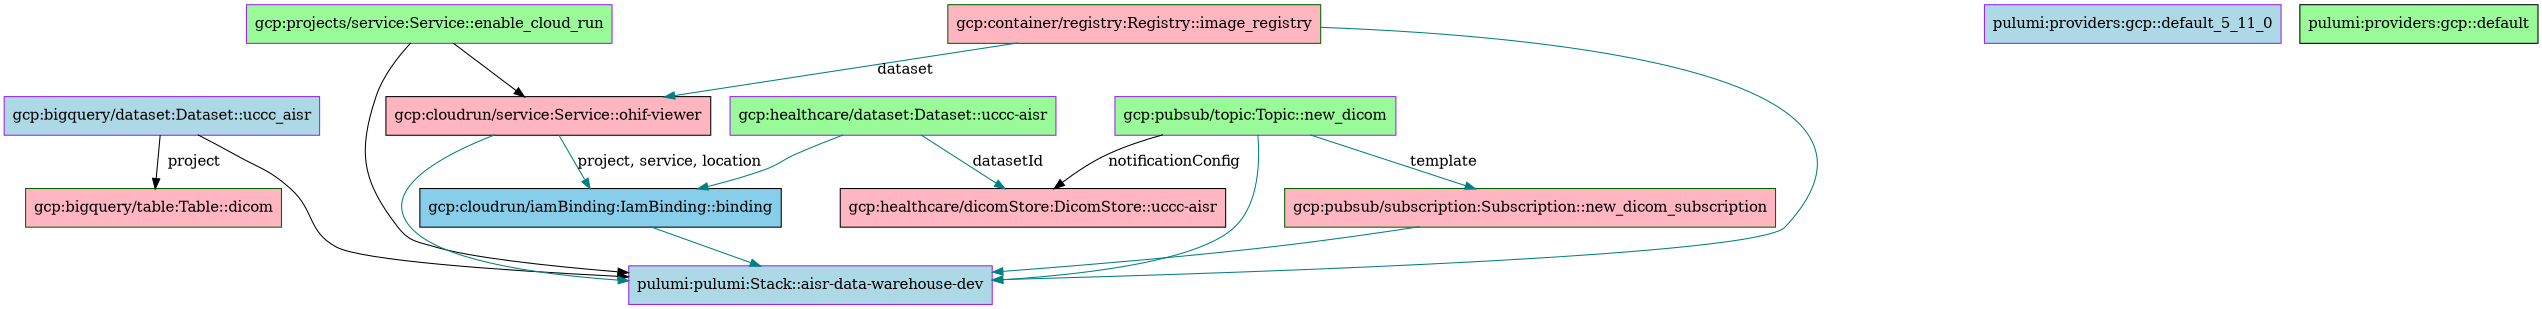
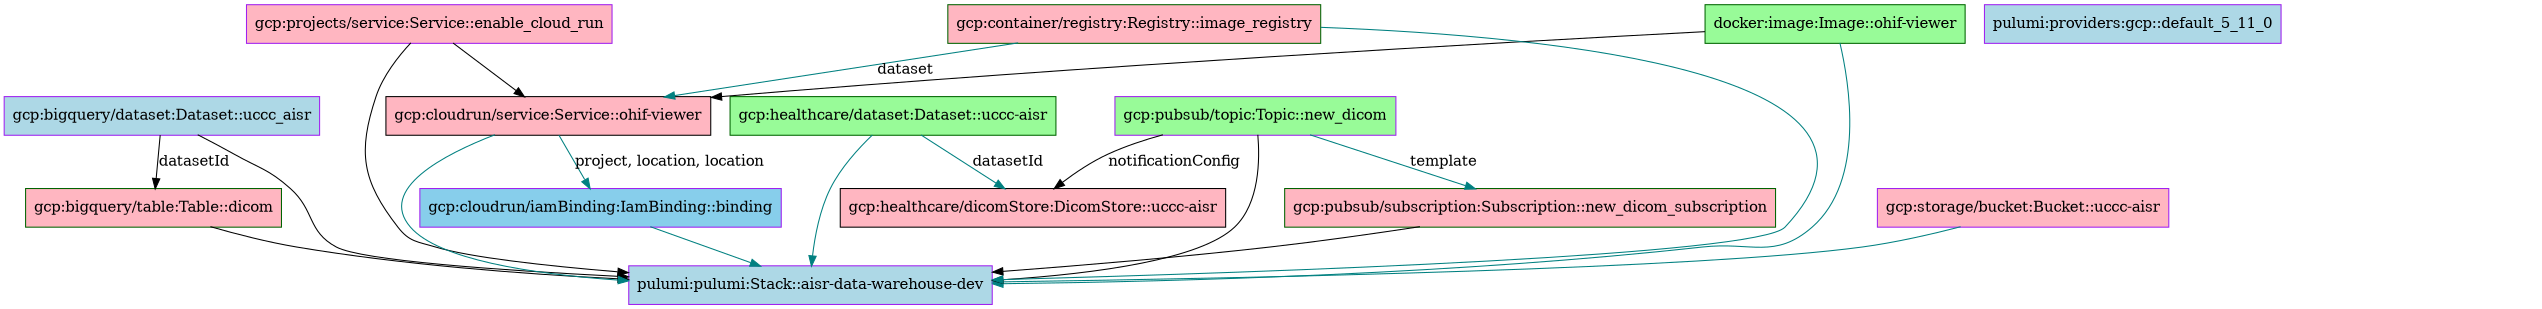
node "gcp:projects/service:Service::enable_cloud_run": fillcolor palegreen -> lightpink
node "docker:image:Image::ohif-viewer": added
node "pulumi:providers:gcp::default": removed
node "gcp:healthcare/dataset:Dataset::uccc-aisr": color purple -> darkgreen
edge "gcp:bigquery/dataset:Dataset::uccc_aisr" -> "gcp:bigquery/table:Table::dicom": label "project" -> "datasetId"
edge "gcp:cloudrun/service:Service::ohif-viewer" -> "gcp:cloudrun/iamBinding:IamBinding::binding": label "project, service, location" -> "project, location, location"
edge "gcp:healthcare/dataset:Dataset::uccc-aisr" -> "gcp:cloudrun/iamBinding:IamBinding::binding": now "gcp:healthcare/dataset:Dataset::uccc-aisr" -> "pulumi:pulumi:Stack::aisr-data-warehouse-dev"
node "gcp:cloudrun/iamBinding:IamBinding::binding": color black -> purple
node "gcp:storage/bucket:Bucket::uccc-aisr": added
edge "gcp:pubsub/topic:Topic::new_dicom" -> "pulumi:pulumi:Stack::aisr-data-warehouse-dev": color teal -> black
edge "gcp:bigquery/table:Table::dicom" -> "pulumi:pulumi:Stack::aisr-data-warehouse-dev": added
edge "gcp:pubsub/subscription:Subscription::new_dicom_subscription" -> "pulumi:pulumi:Stack::aisr-data-warehouse-dev": color teal -> black
